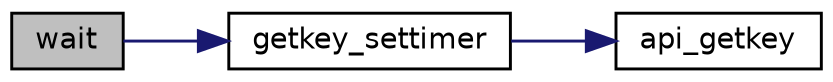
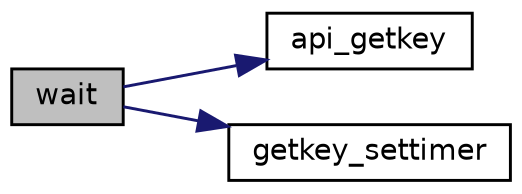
edge "getkey_settimer" -> "api_getkey": now "wait" -> "api_getkey"
